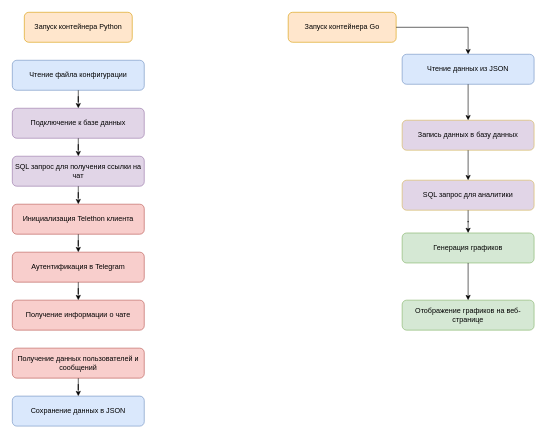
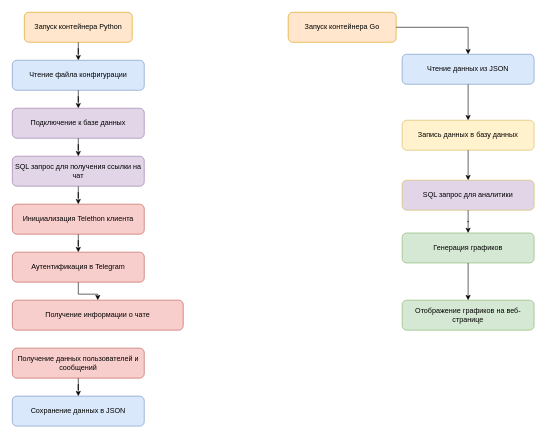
edge "Запуск контейнера Python" -> "Чтение файла конфигурации": added
node "Запись данных в базу данных": fillcolor #e1d5e7 -> #fff2cc
node "Получение информации о чате": size 132x30 -> 171x30
